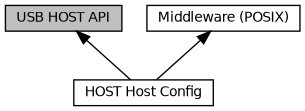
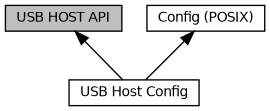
node "Middleware (POSIX)": label "Middleware (POSIX)" -> "Config (POSIX)"
node "HOST Host Config": label "HOST Host Config" -> "USB Host Config"
